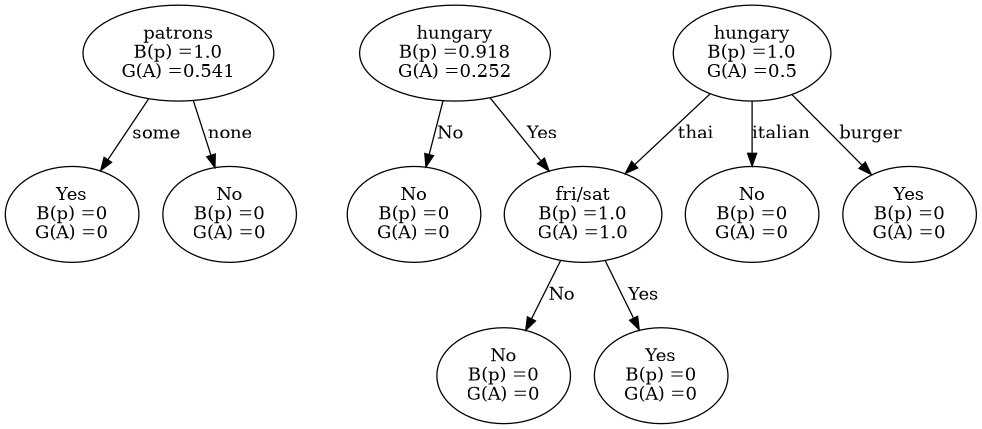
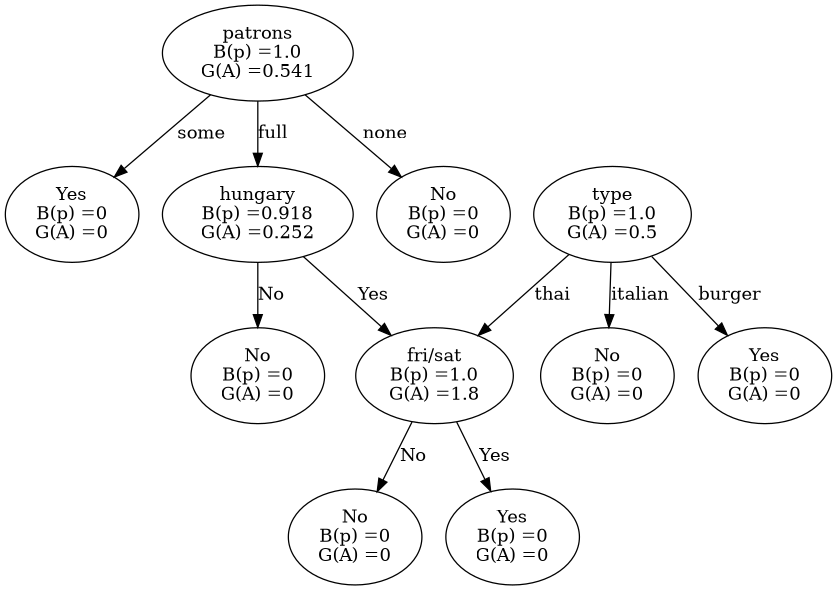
node "hungary B(p) =1.0 G(A) =0.5": label "hungary B(p) =1.0 G(A) =0.5" -> "type B(p) =1.0 G(A) =0.5"
edge "patrons B(p) =1.0 G(A) =0.541" -> "hungary B(p) =0.918 G(A) =0.252": added, label "full"
node "fri/sat B(p) =1.0 G(A) =1.0": label "fri/sat B(p) =1.0 G(A) =1.0" -> "fri/sat B(p) =1.0 G(A) =1.8"
